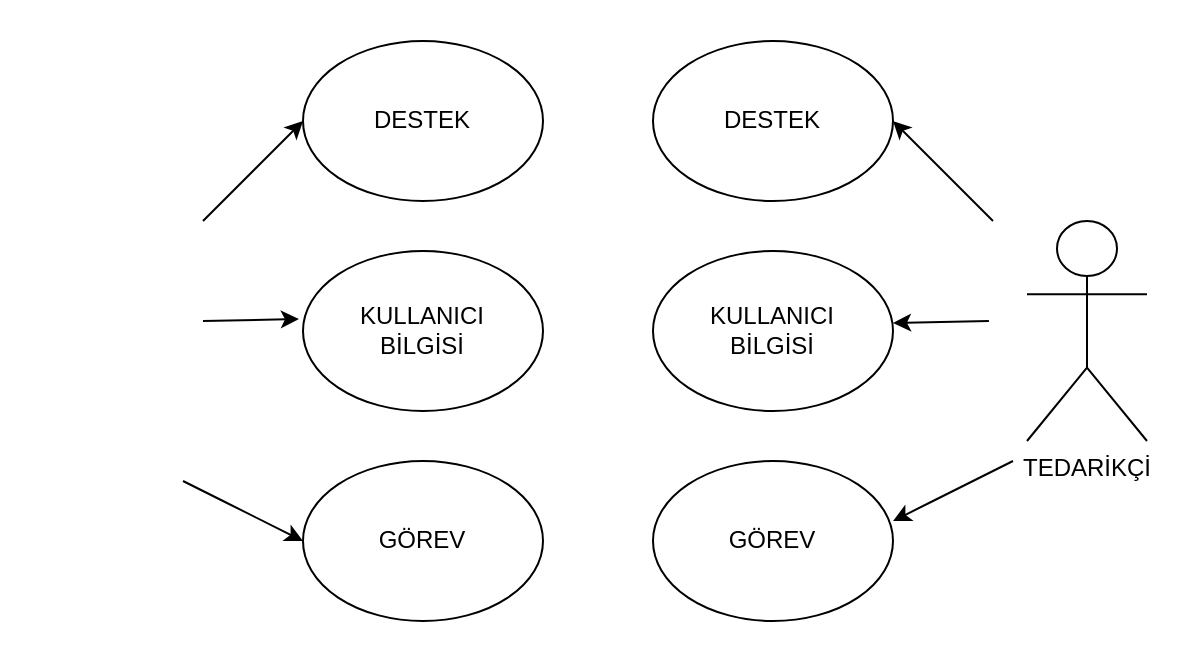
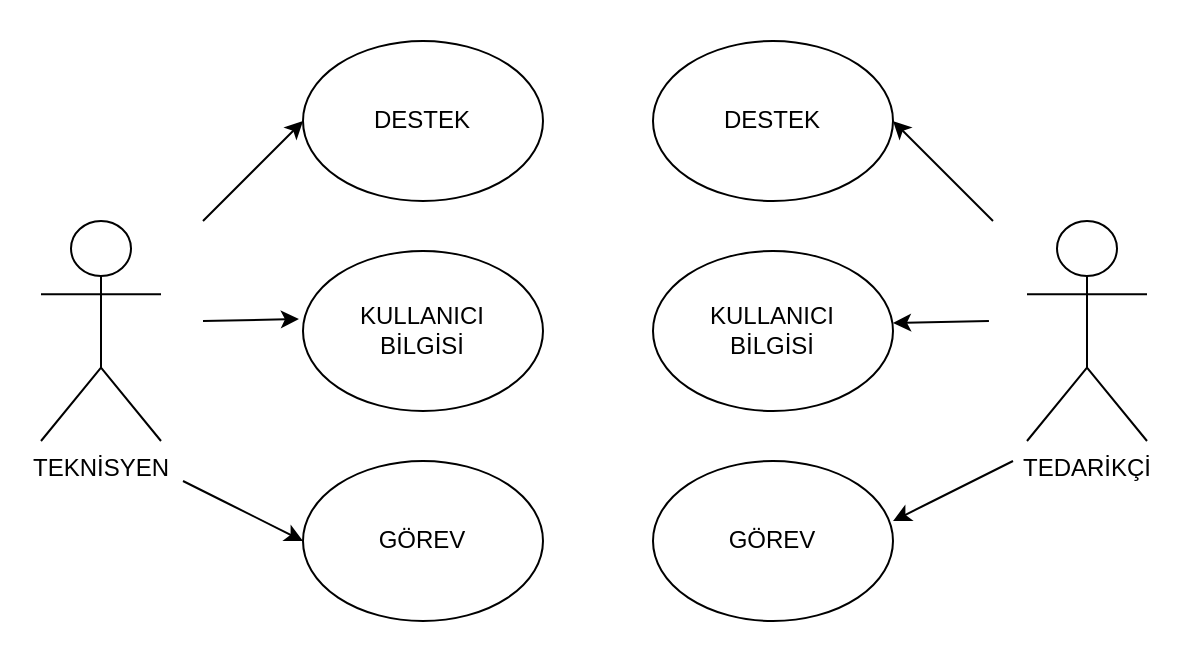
node "TEKNİSYEN": added
